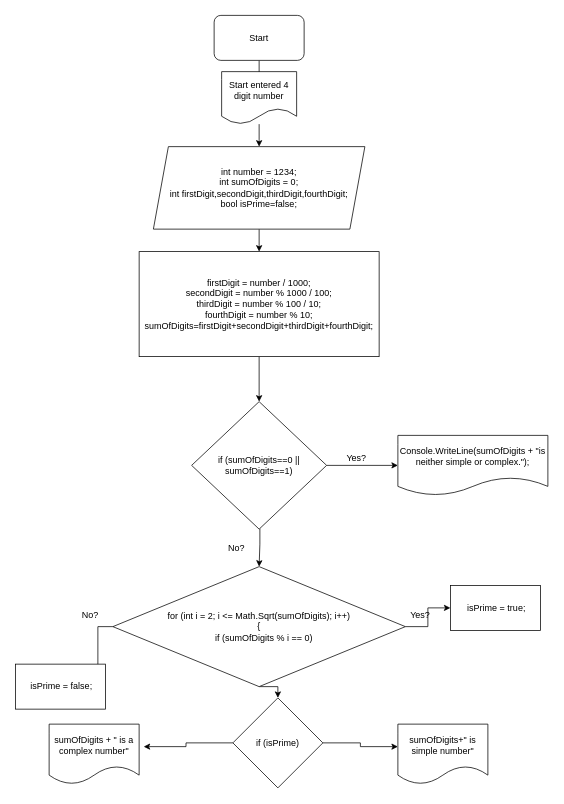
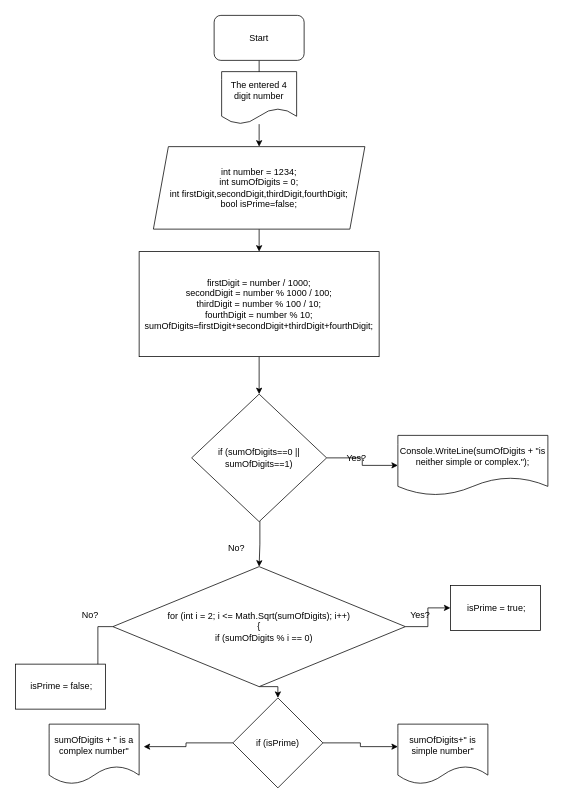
node "Start entered 4 digit number": label "Start entered 4 digit number" -> "The entered 4 digit number"
node "if (sumOfDigits==0 || sumOfDigits==1)": moved (259, 465) -> (259, 458)
